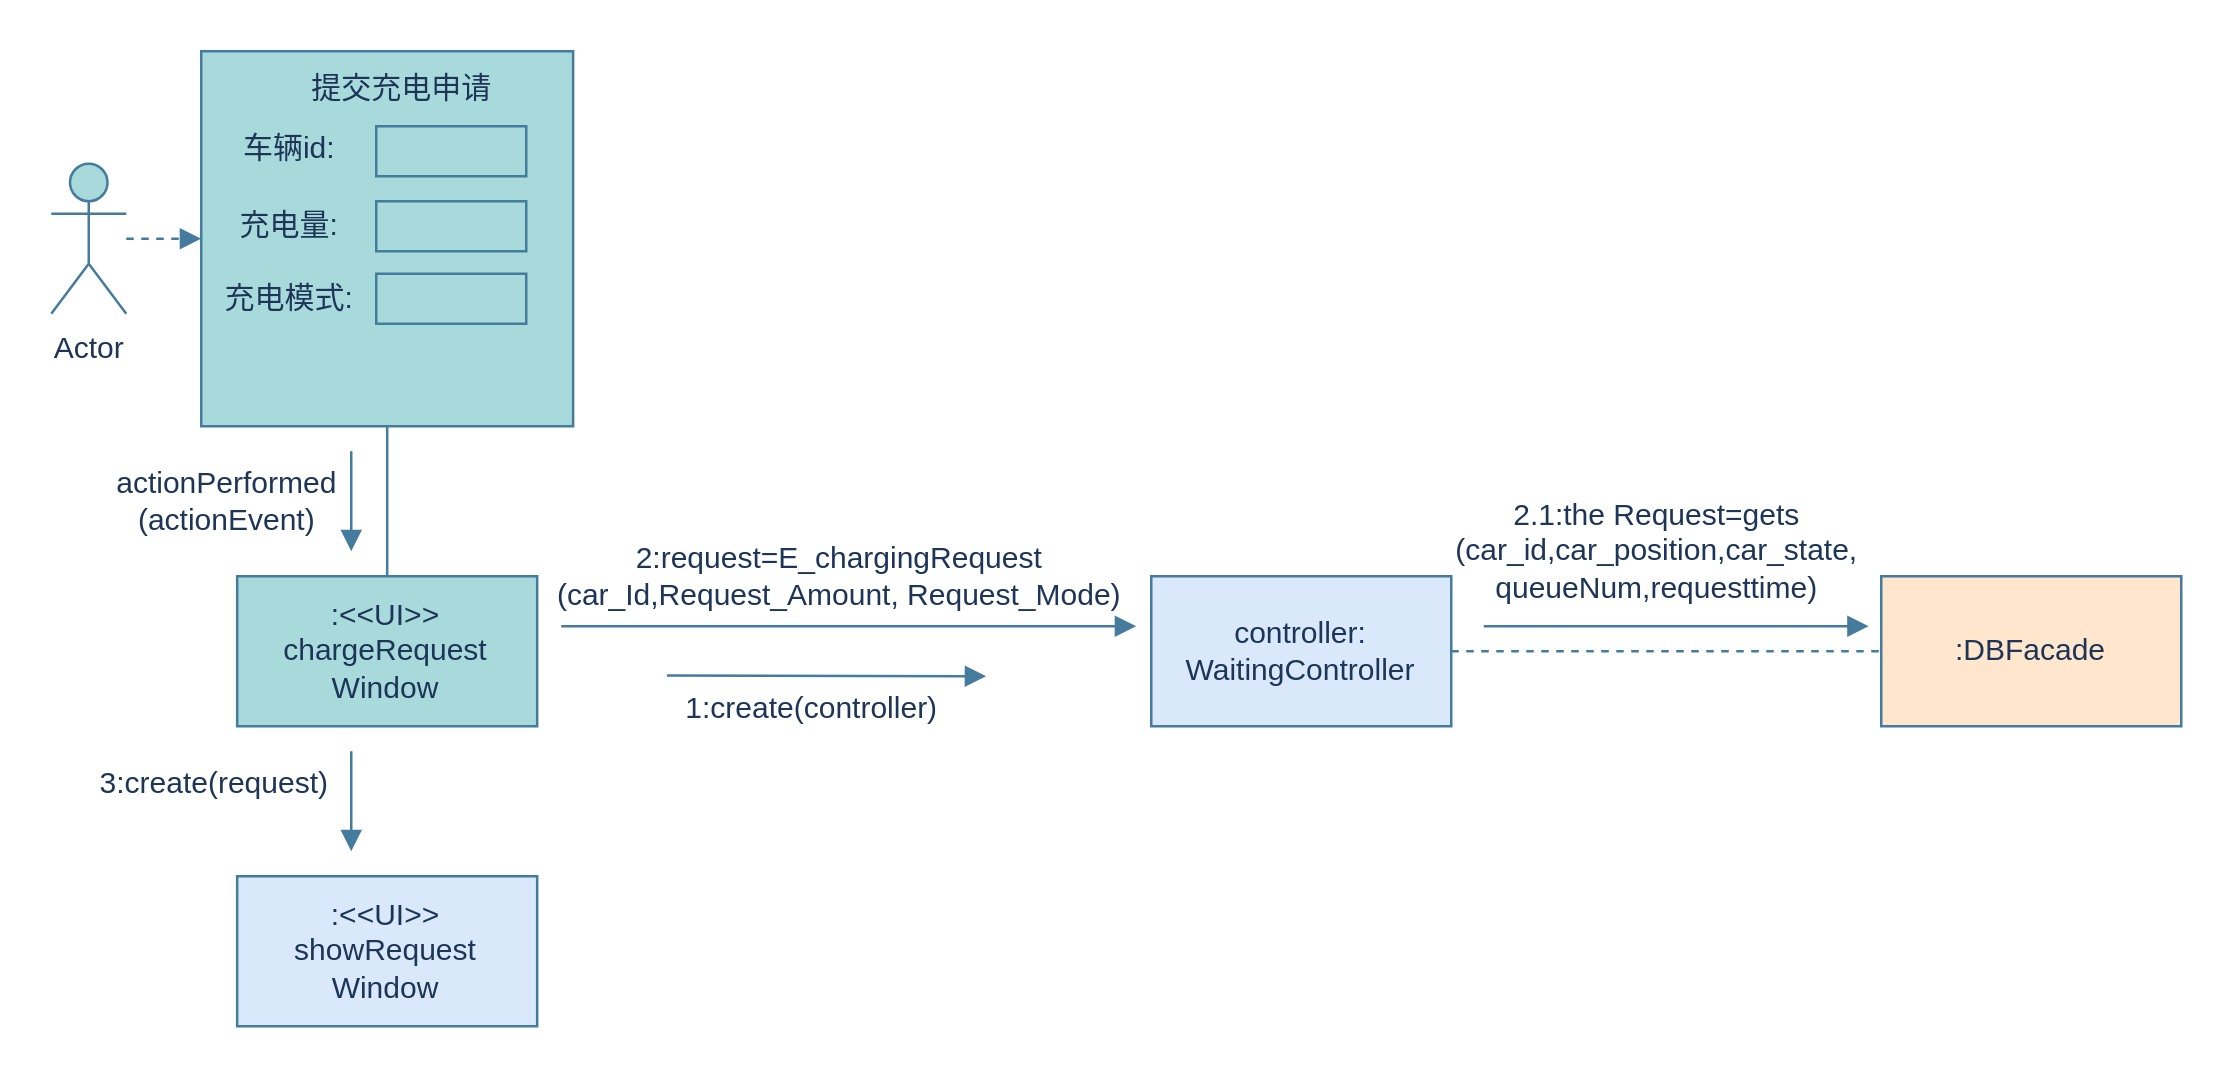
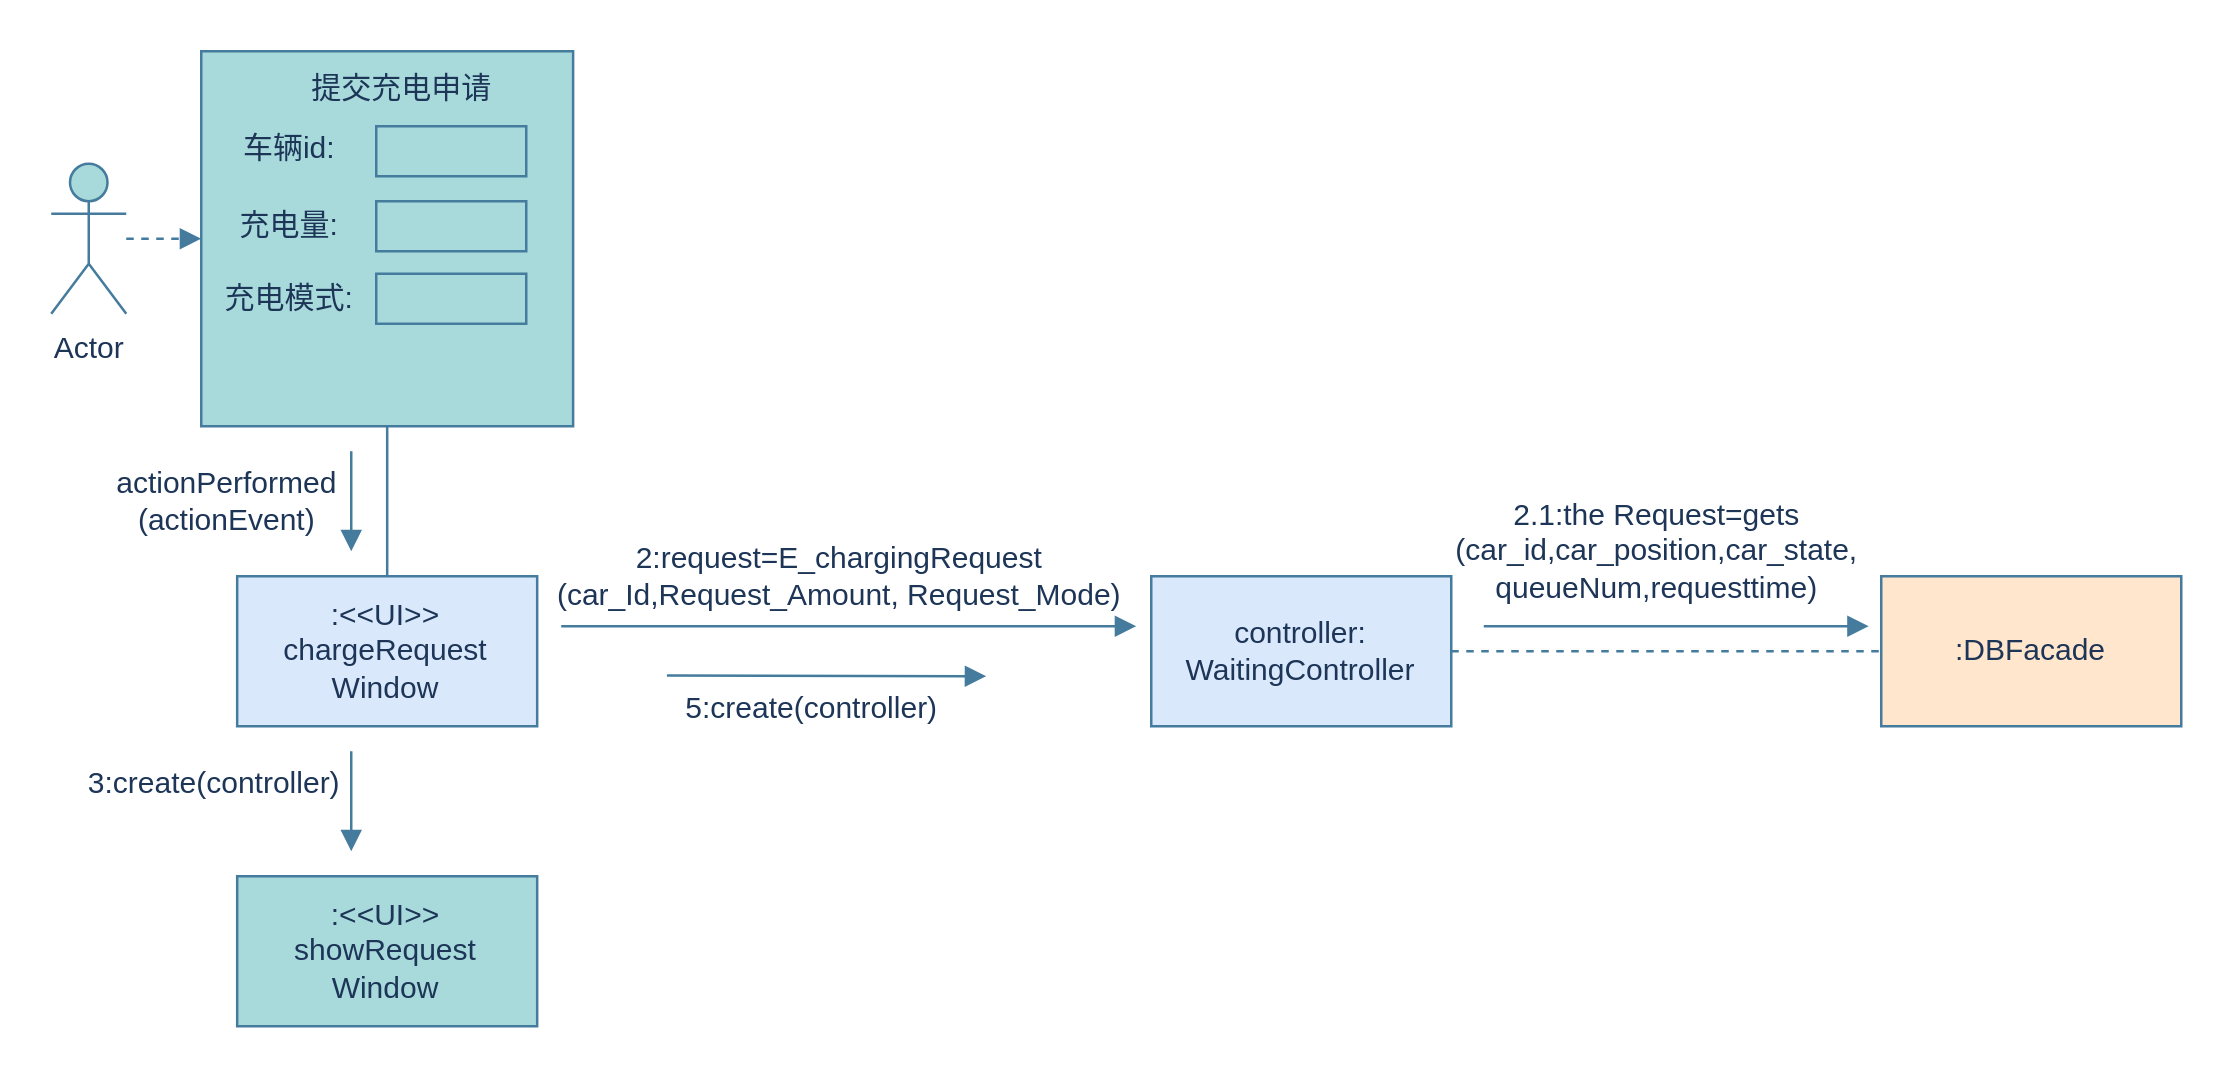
node ":<<UI>> chargeRequest Window": fillcolor #a8dadc -> #dae8fc
node "1:create(controller)": label "1:create(controller)" -> "5:create(controller)"
node "3:create(request)": label "3:create(request)" -> "3:create(controller)"
node ":<<UI>> showRequest Window": fillcolor #dae8fc -> #a8dadc
